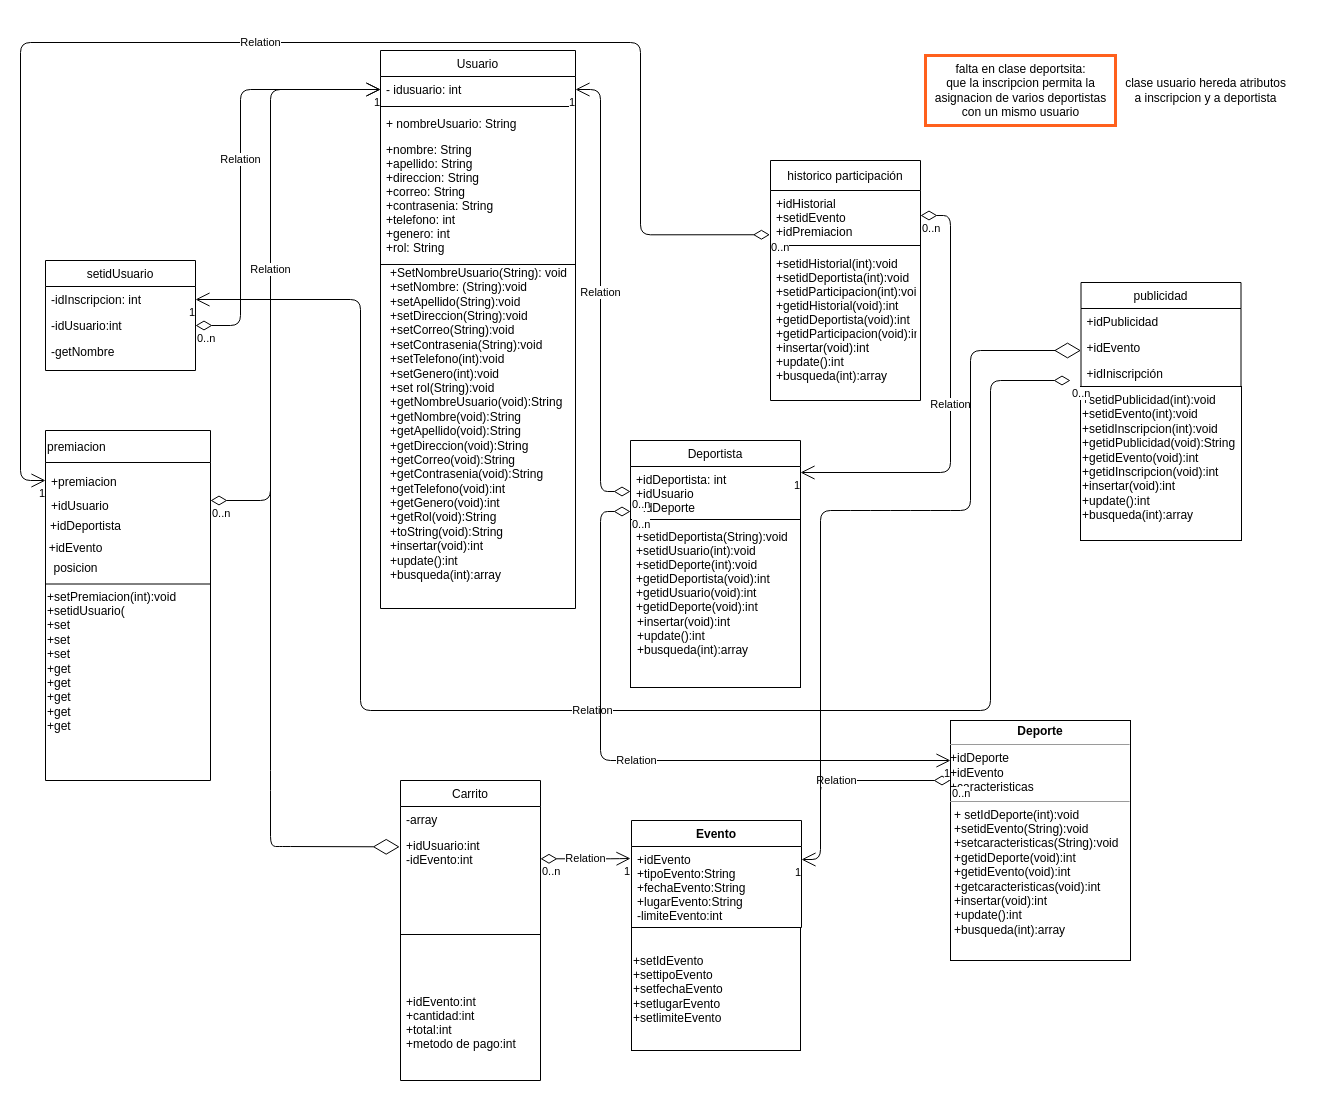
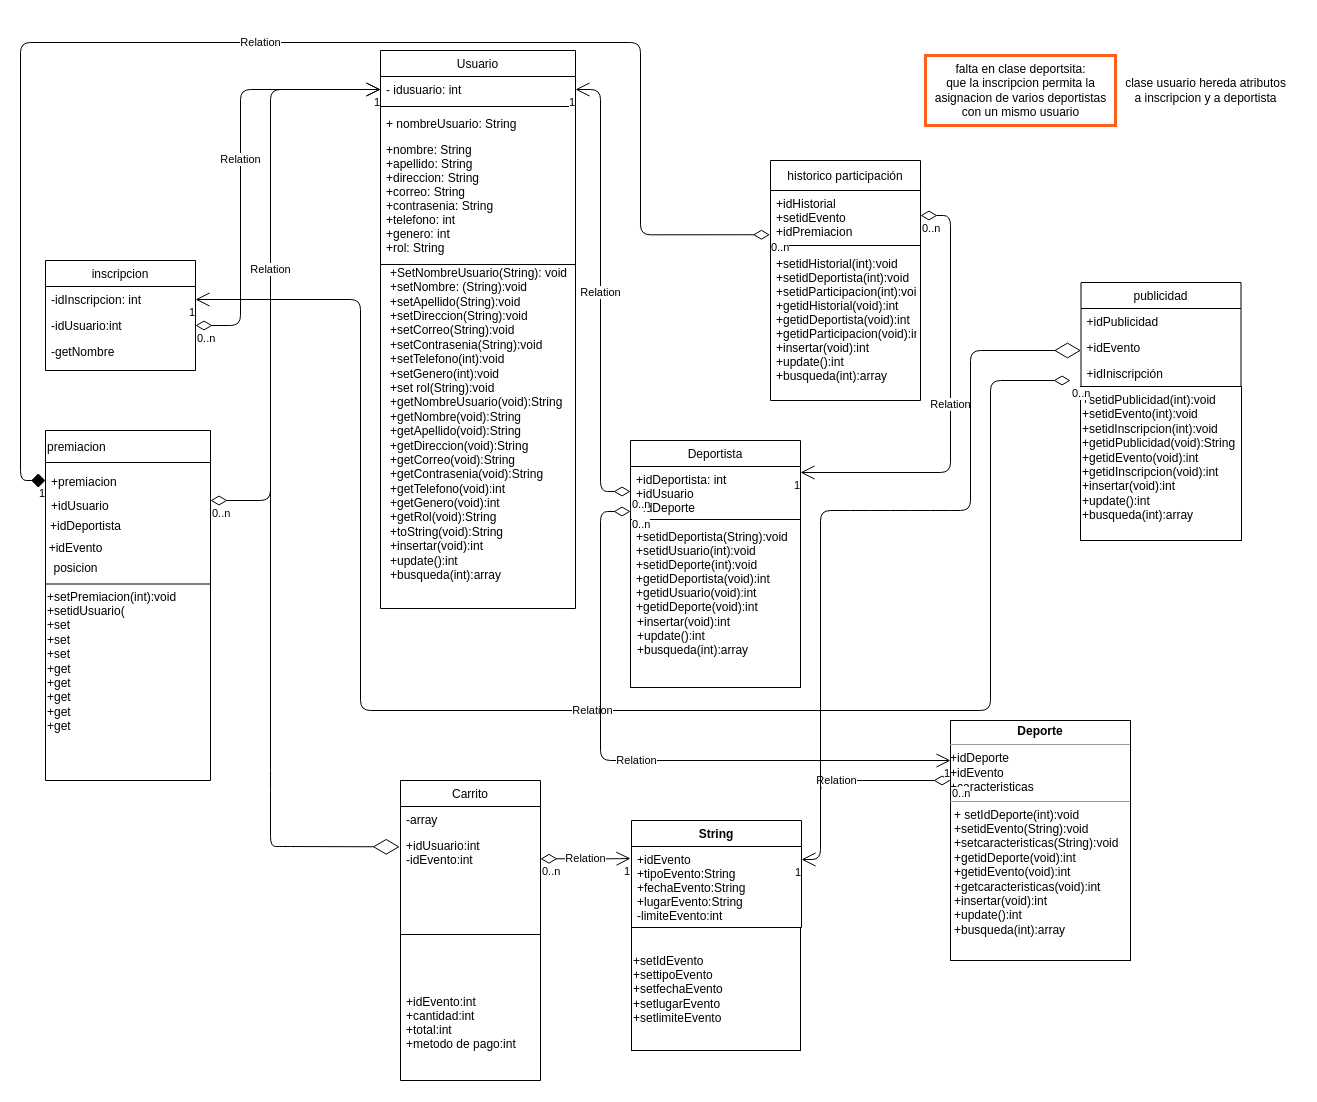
node "setidUsuario": label "setidUsuario" -> "inscripcion"
edge "+idHistorial +setidEvento +idPremiacion" -- "+premiacion": arrowhead open -> diamond
node "Evento": label "Evento" -> "String"
